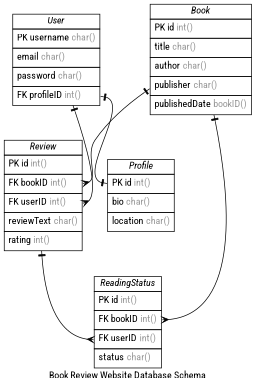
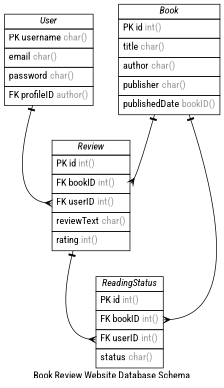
node "User": text "int()" -> "author()"
node "Profile": removed
